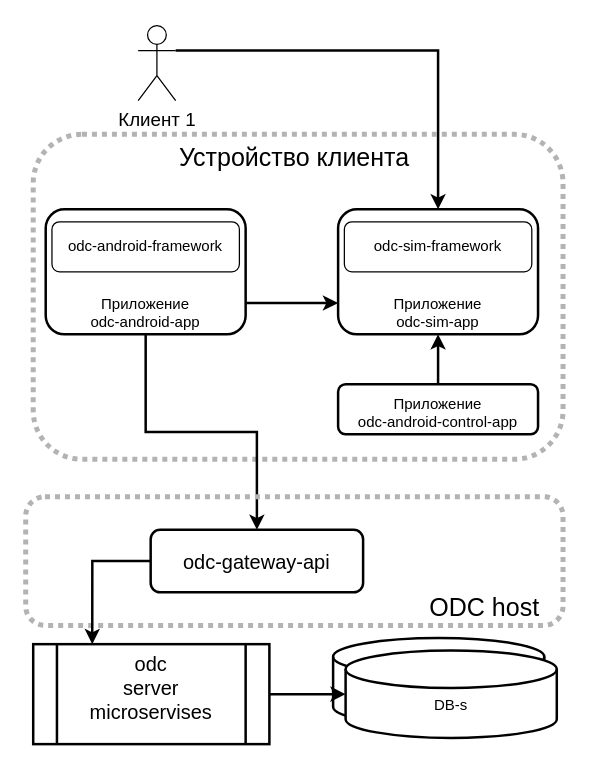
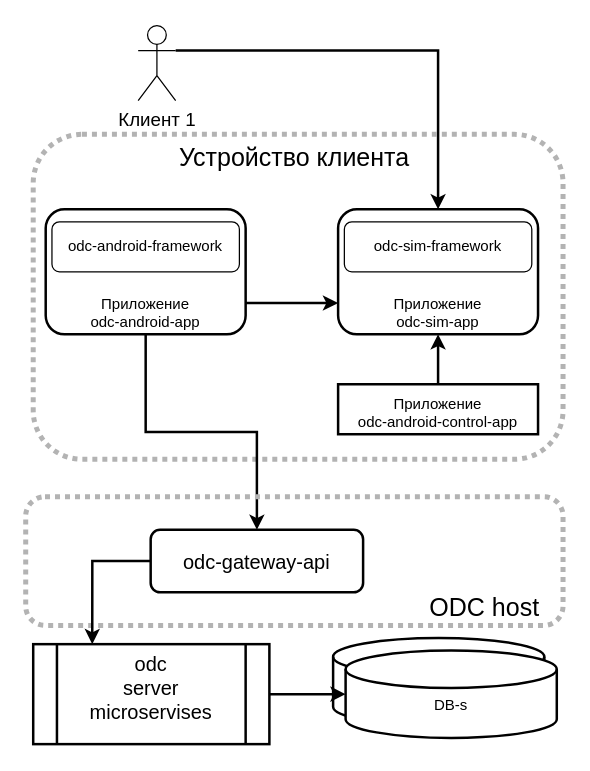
node "Приложение odc-android-control-app": shape rounded rectangle -> rectangle
